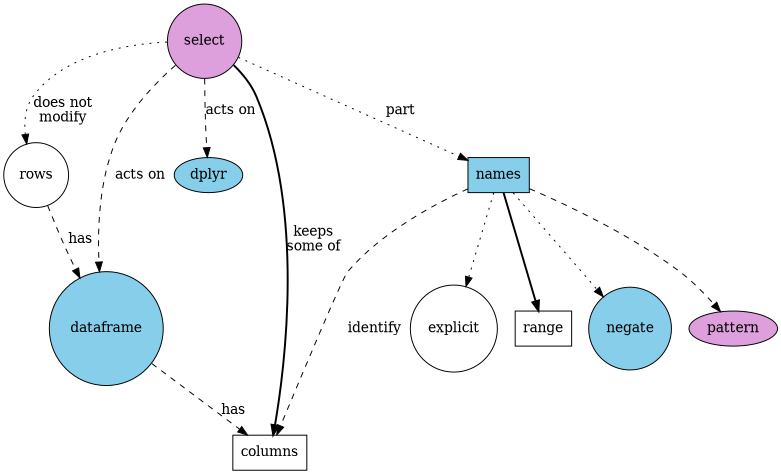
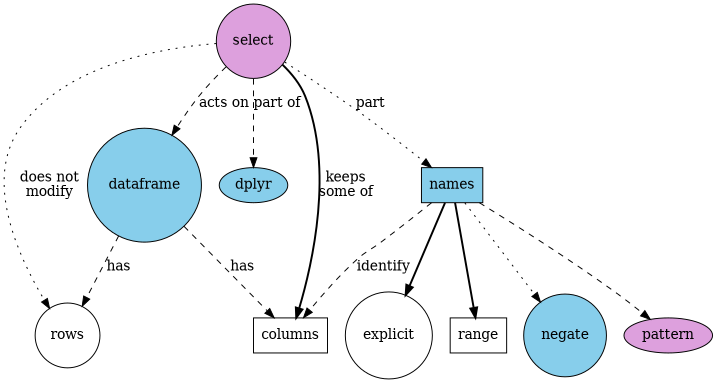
edge "select" -> "dplyr": label "acts on" -> "part of"
edge "names" -> "explicit": style dotted -> bold
edge "rows" -> "dataframe": reversed
